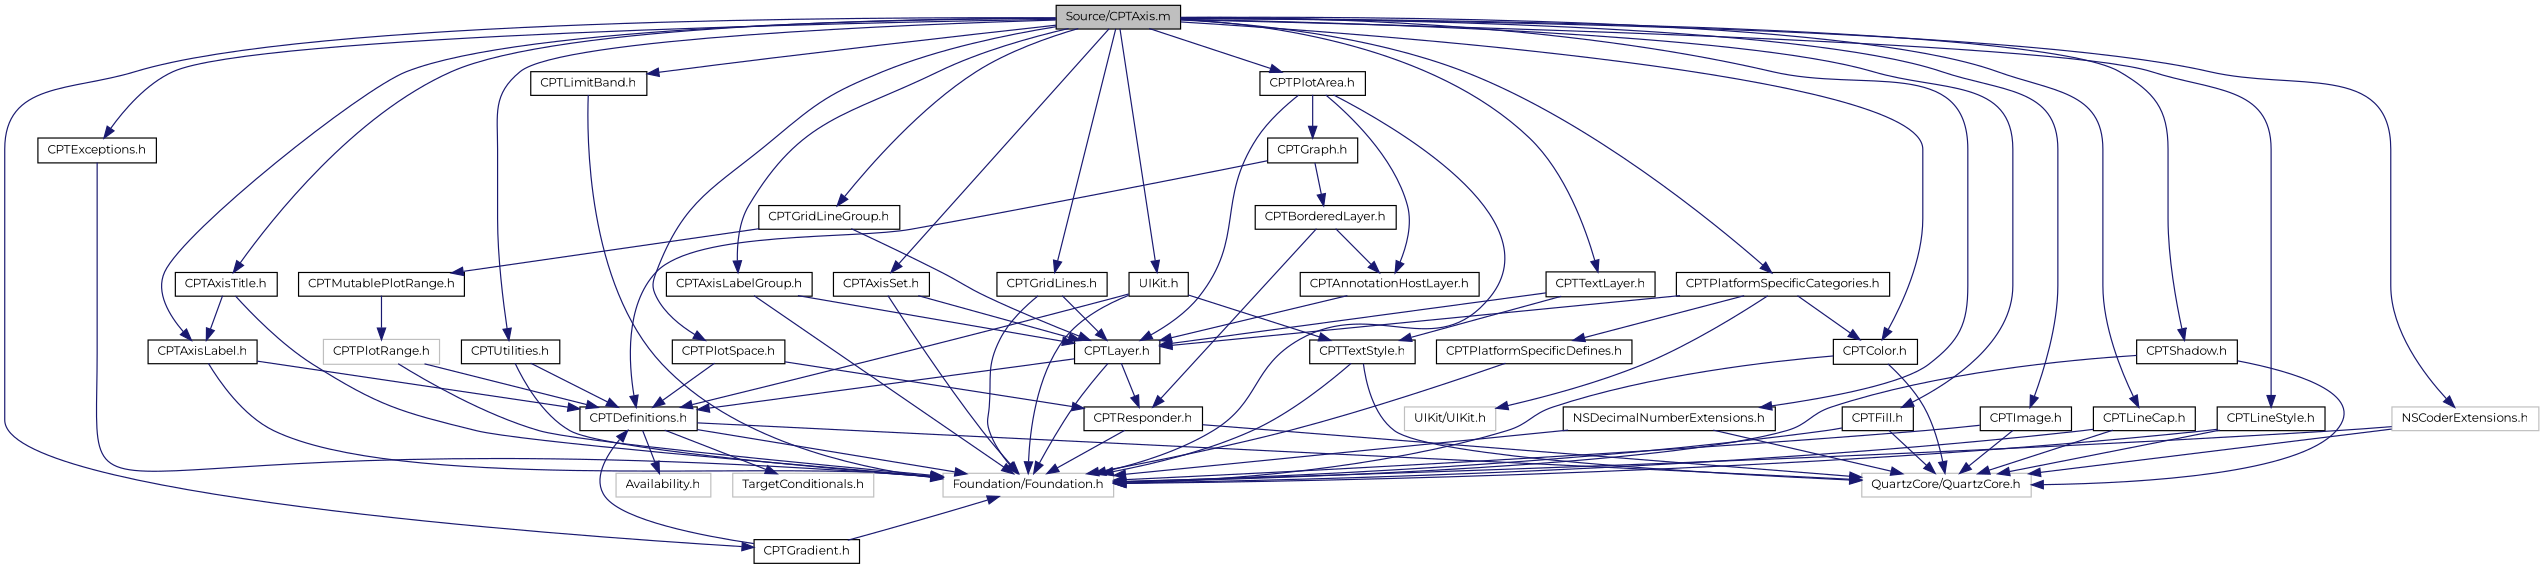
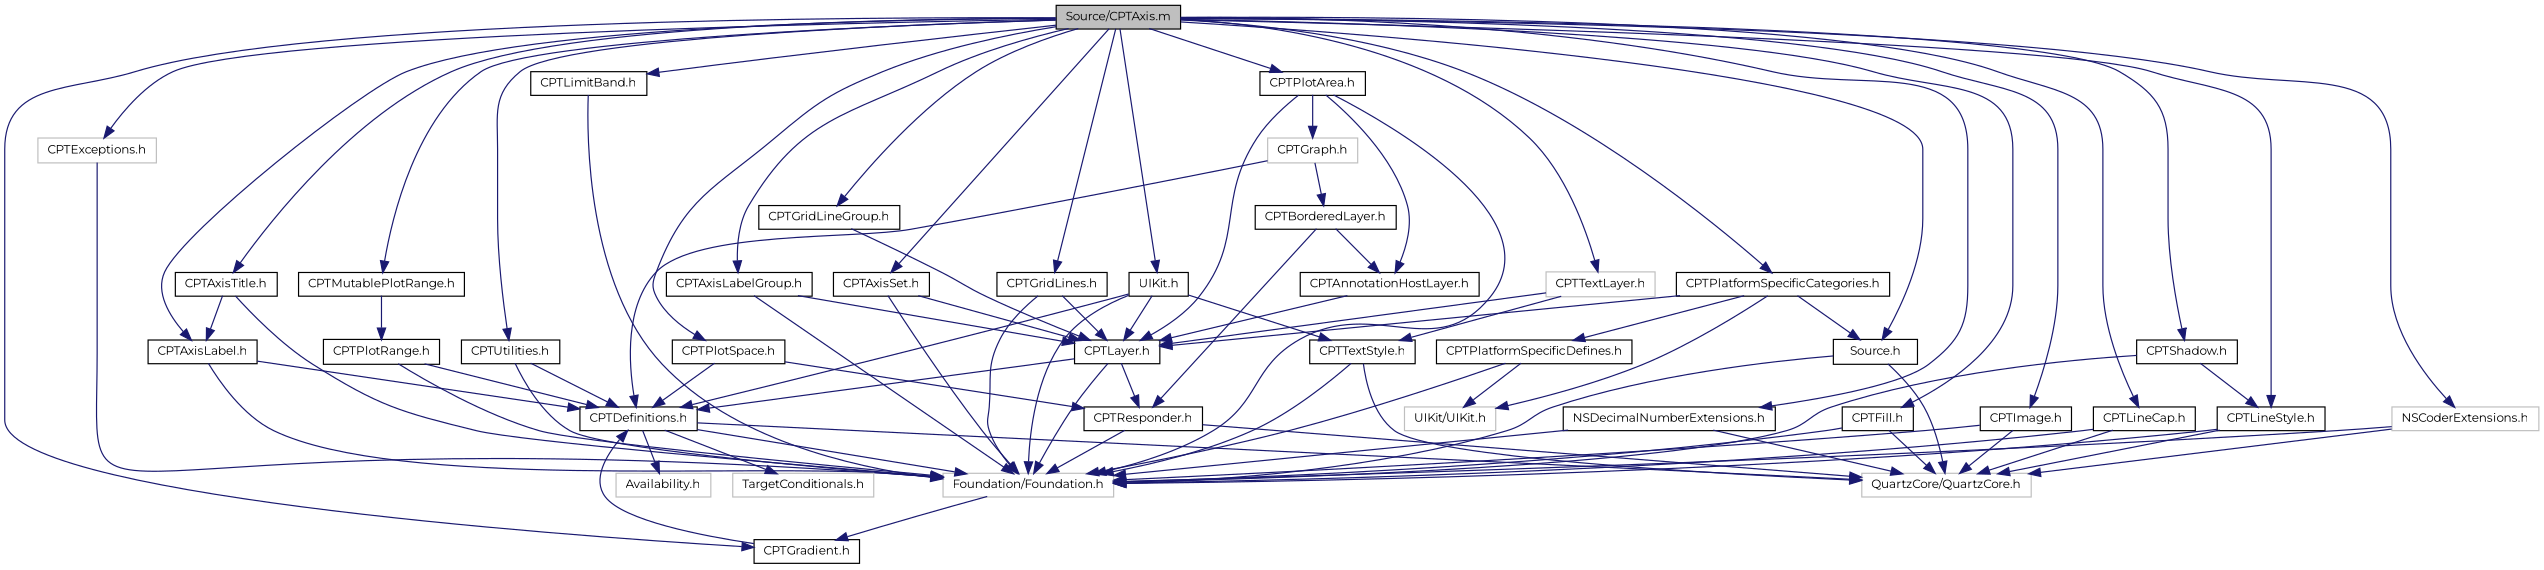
node "CPTExceptions.h": color black -> grey75
node "CPTGraph.h": color black -> grey75
edge "CPTGridLineGroup.h" -> "CPTMutablePlotRange.h": now "Source/CPTAxis.m" -> "CPTMutablePlotRange.h"
node "CPTTextLayer.h": color black -> grey75
edge "UIKit.h" -> "CPTLayer.h": added
node "CPTPlotRange.h": color grey75 -> black
node "CPTColor.h": label "CPTColor.h" -> "Source.h"
edge "CPTPlatformSpecificDefines.h" -> "UIKit/UIKit.h": added
edge "CPTShadow.h" -> "QuartzCore/QuartzCore.h": now "CPTShadow.h" -> "CPTLineStyle.h"
edge "CPTGradient.h" -> "Foundation/Foundation.h": reversed
